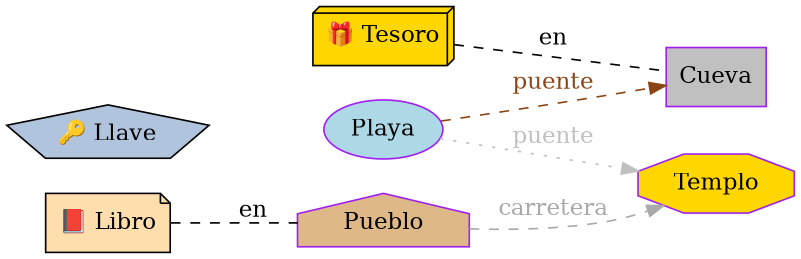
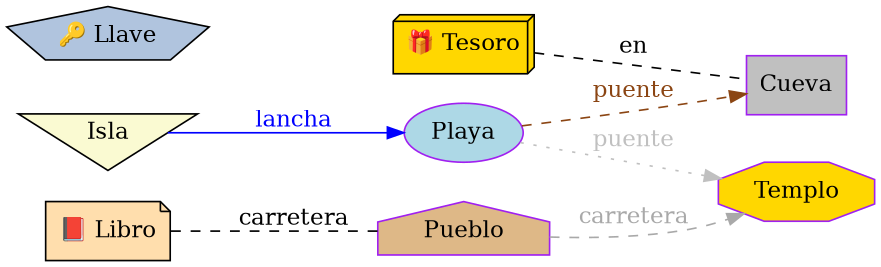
node "Isla": added
edge "📕 Libro" -- "Pueblo": label "en" -> "carretera"
